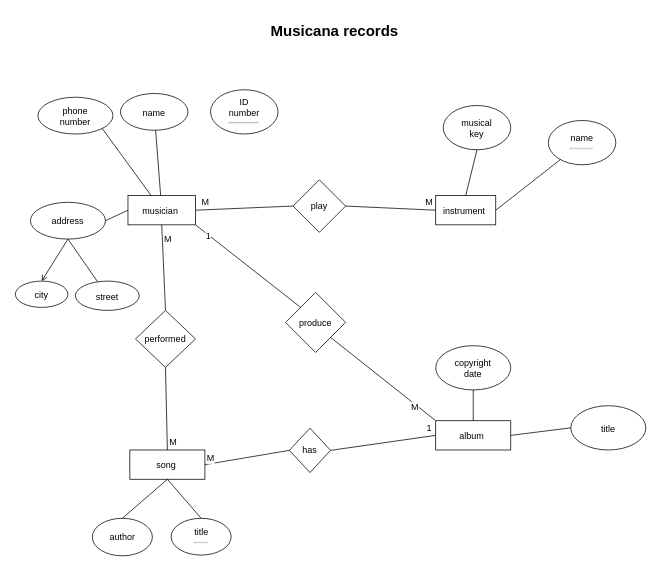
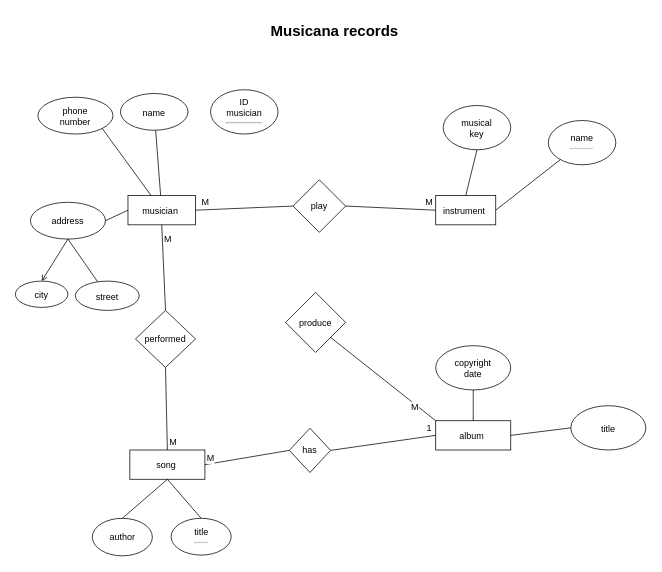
node "IDnumber": label "IDnumber" -> "IDmusician"
edge "musician" -- "produce": removed, label "1"
